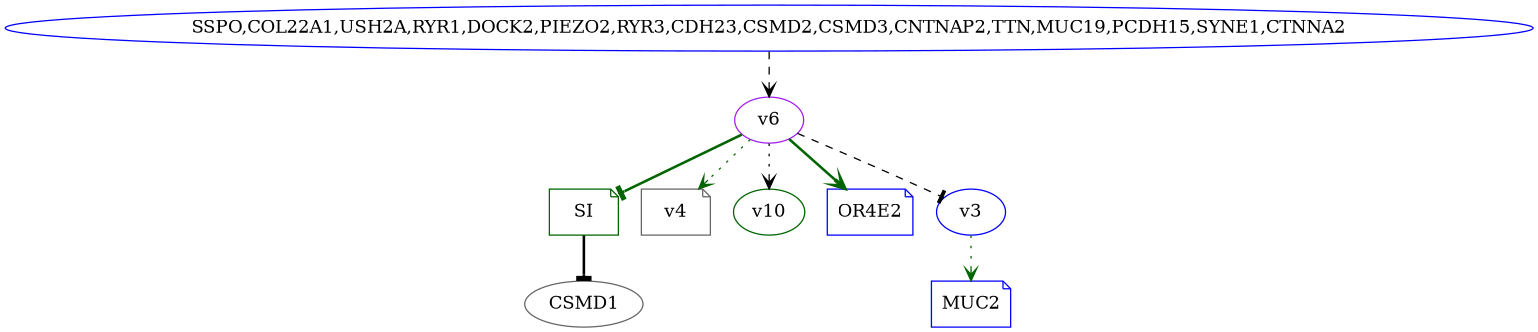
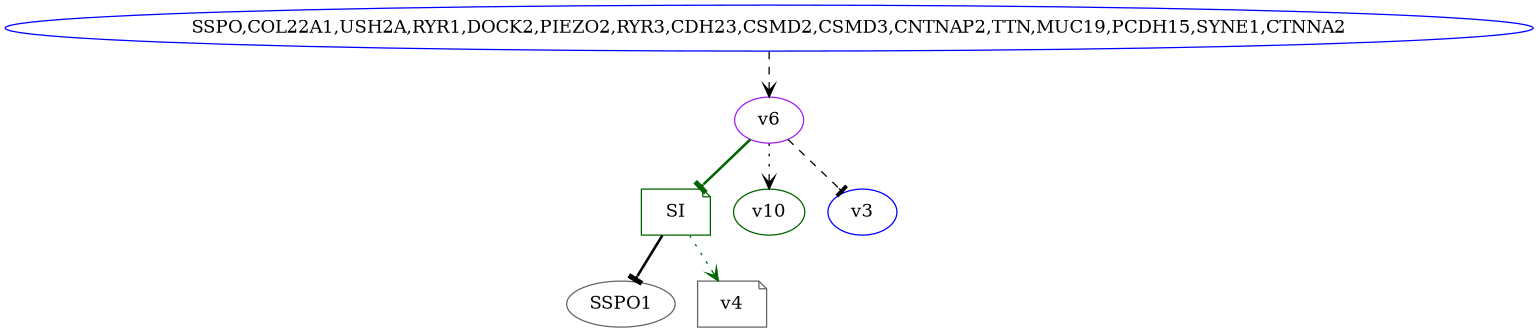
edge "v6" -> "v4": now "SI" -> "v4"
node "OR4E2": removed
node "CSMD1": label "CSMD1" -> "SSPO1"
node "MUC2": removed
